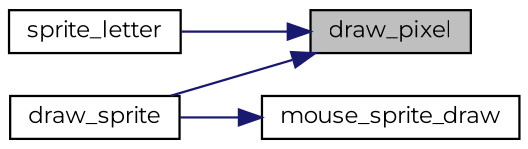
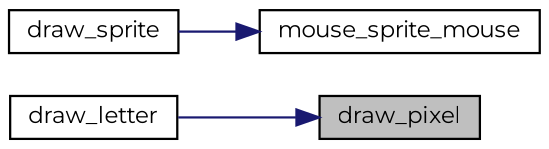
node "sprite_letter": label "sprite_letter" -> "draw_letter"
edge "draw_sprite" -> "draw_pixel": removed
node "mouse_sprite_draw": label "mouse_sprite_draw" -> "mouse_sprite_mouse"
